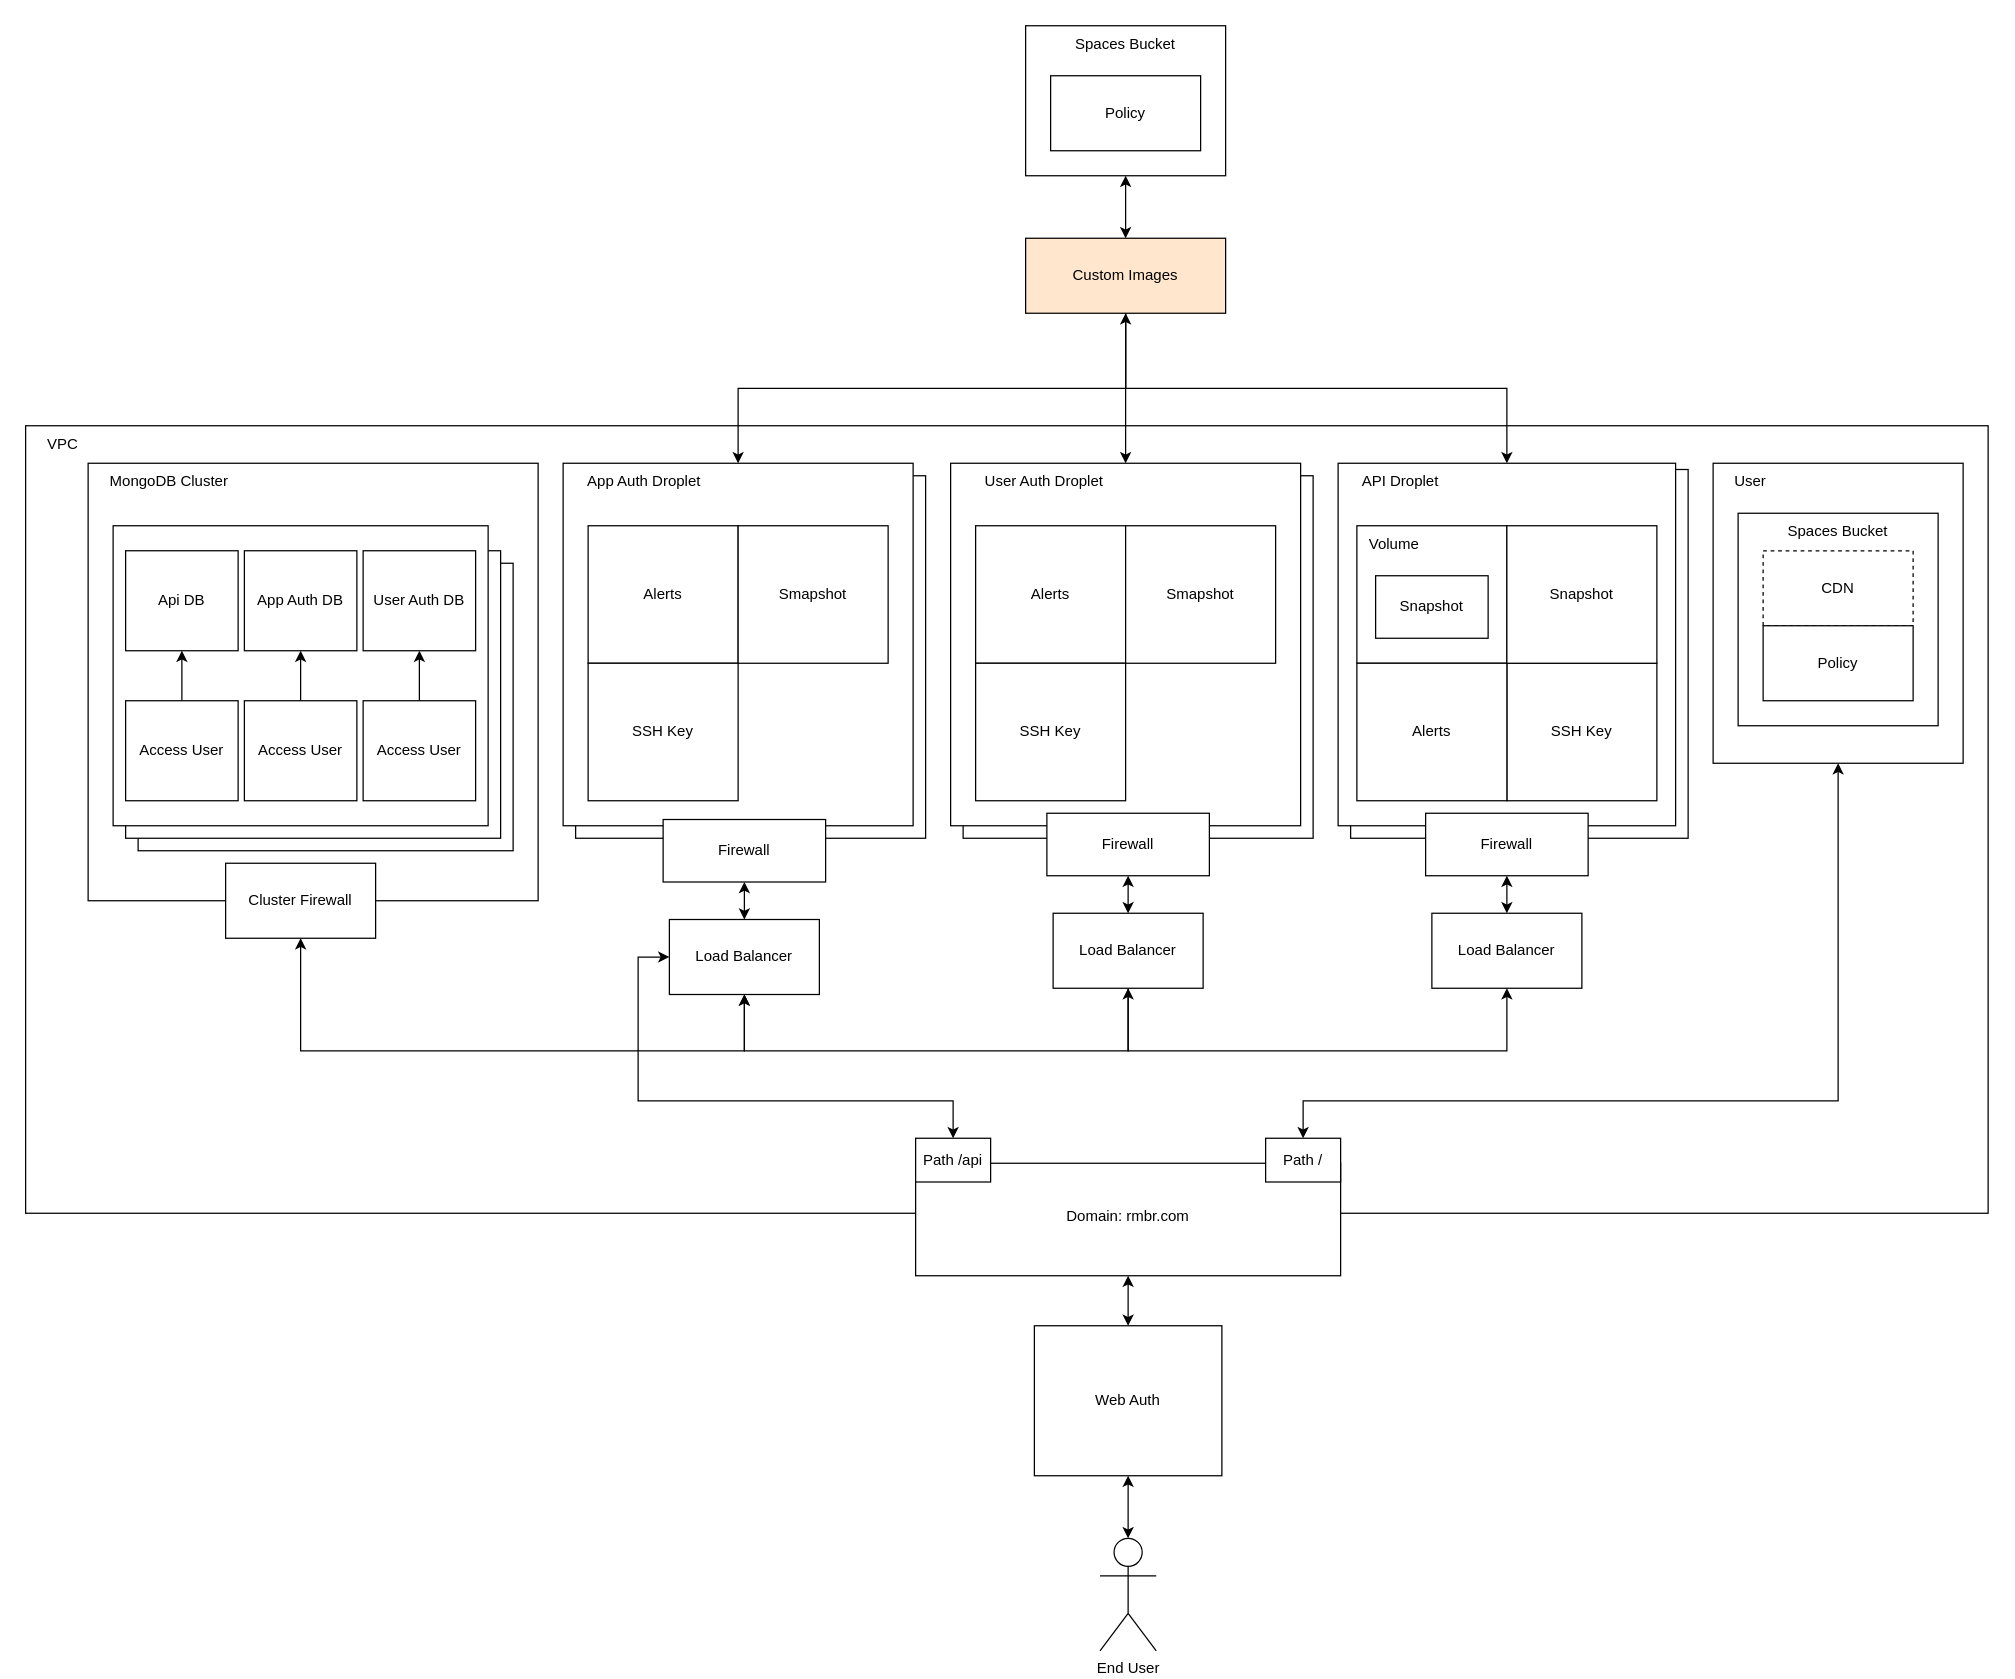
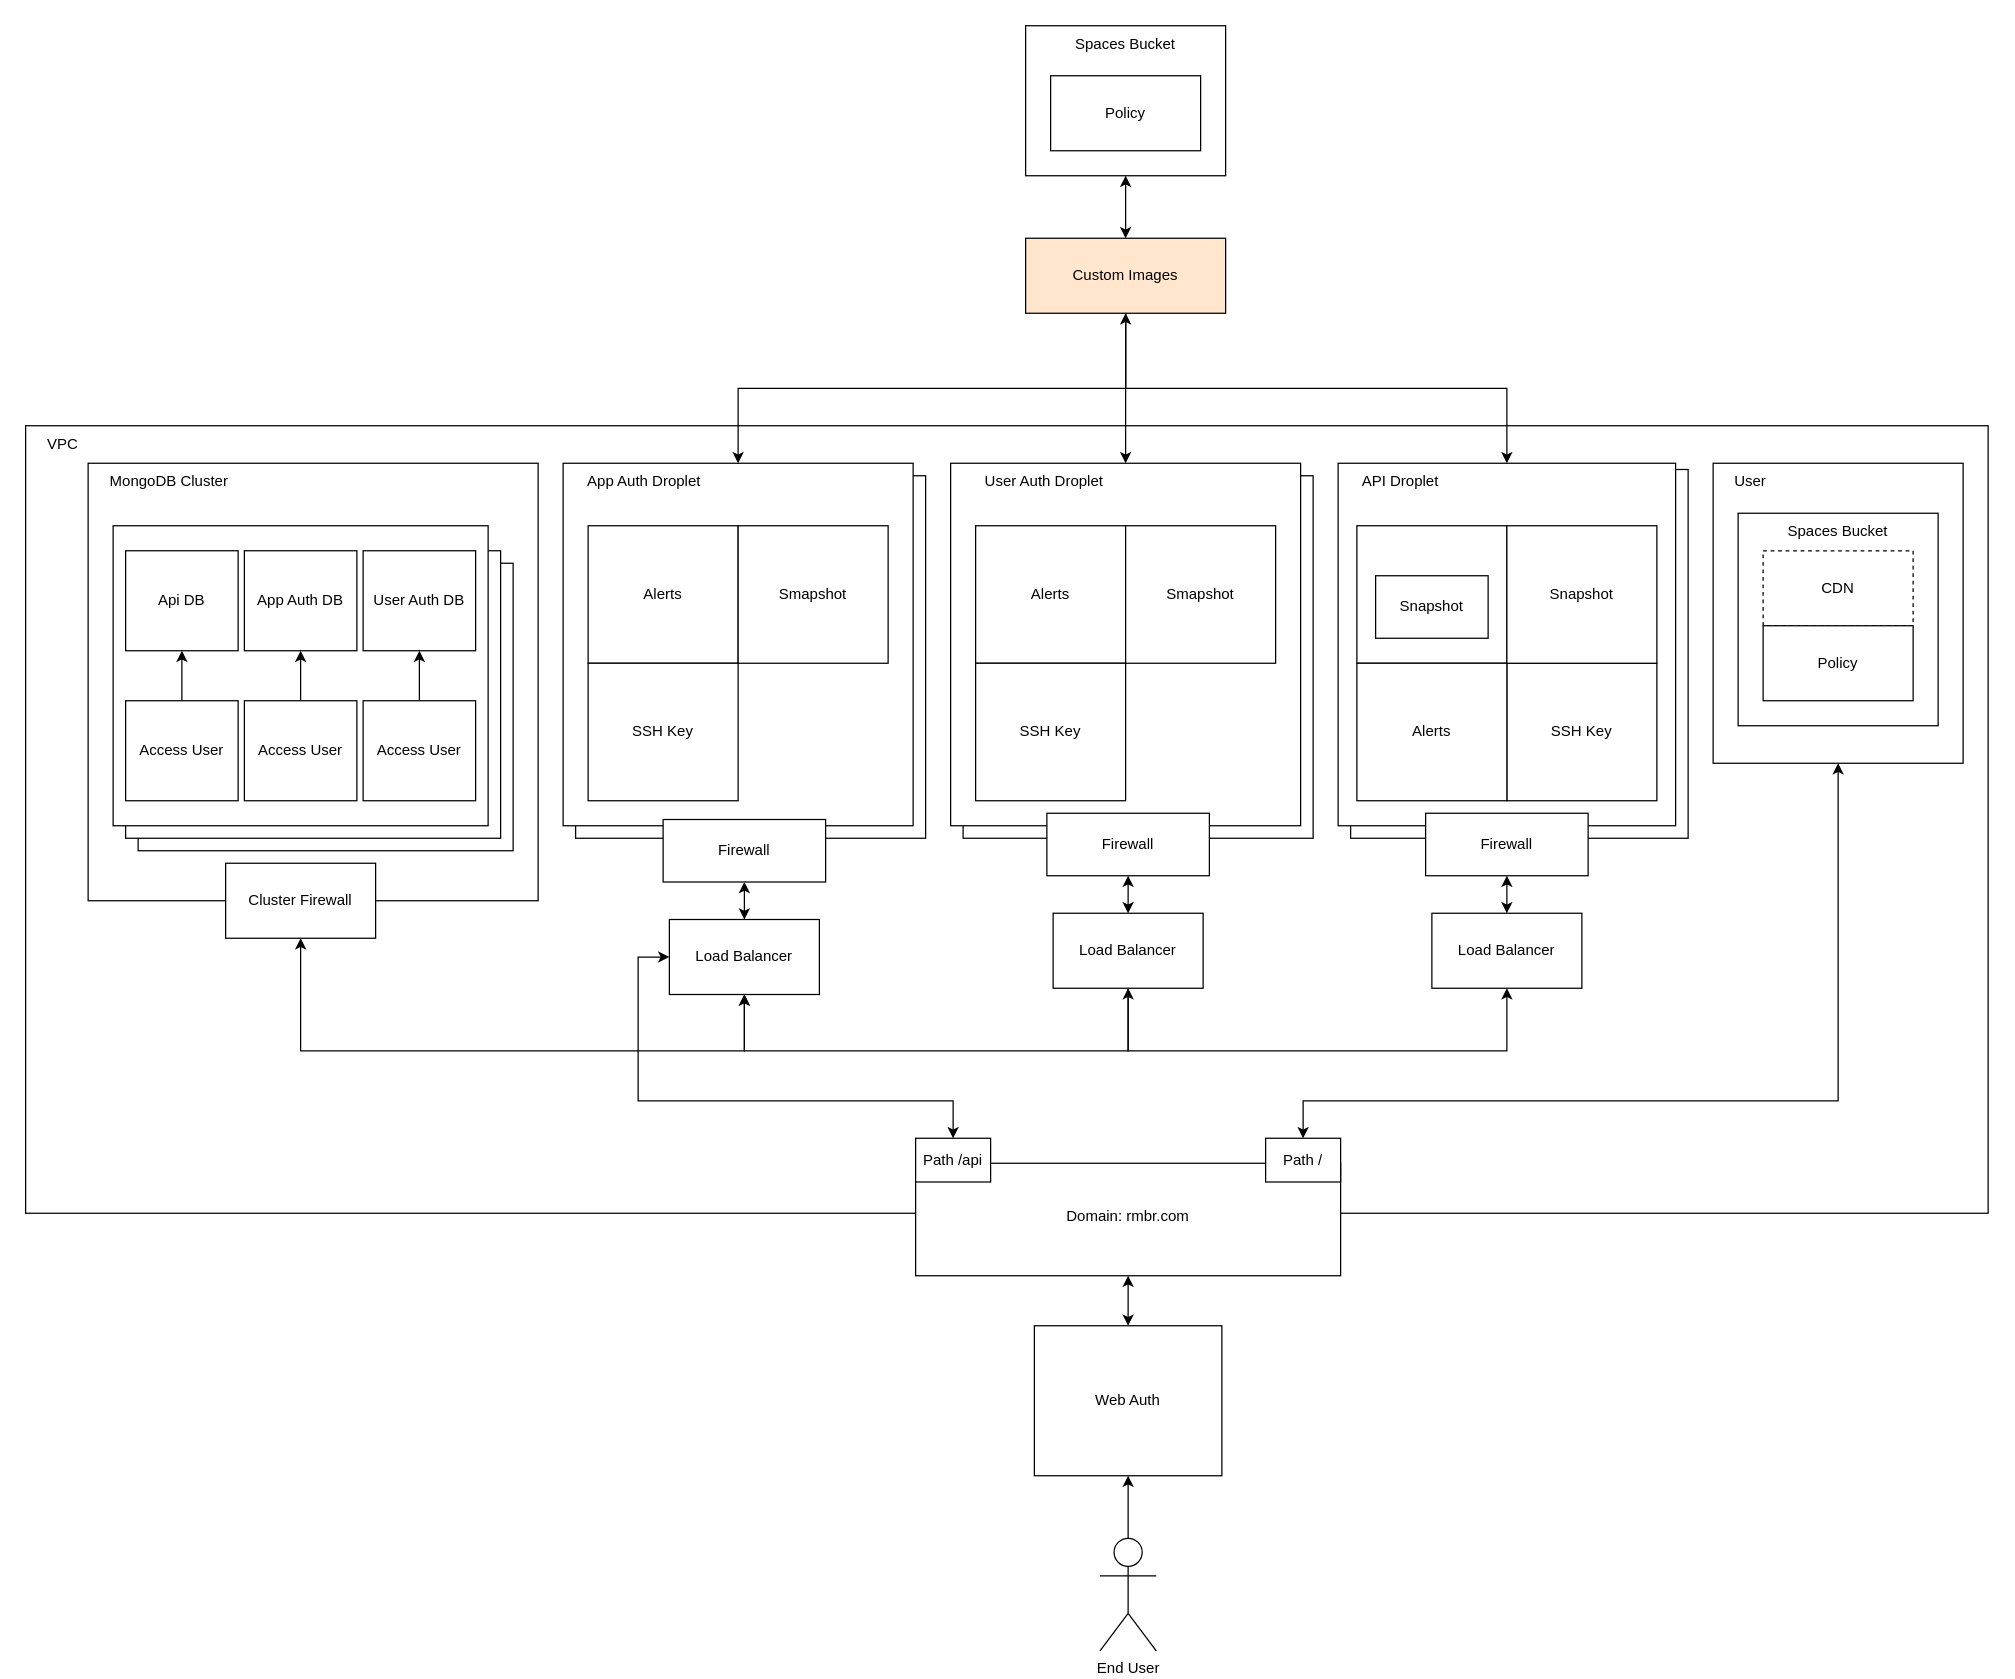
node "Volume": removed
edge "Web Auth" -- "End User": arrowhead classic -> none
